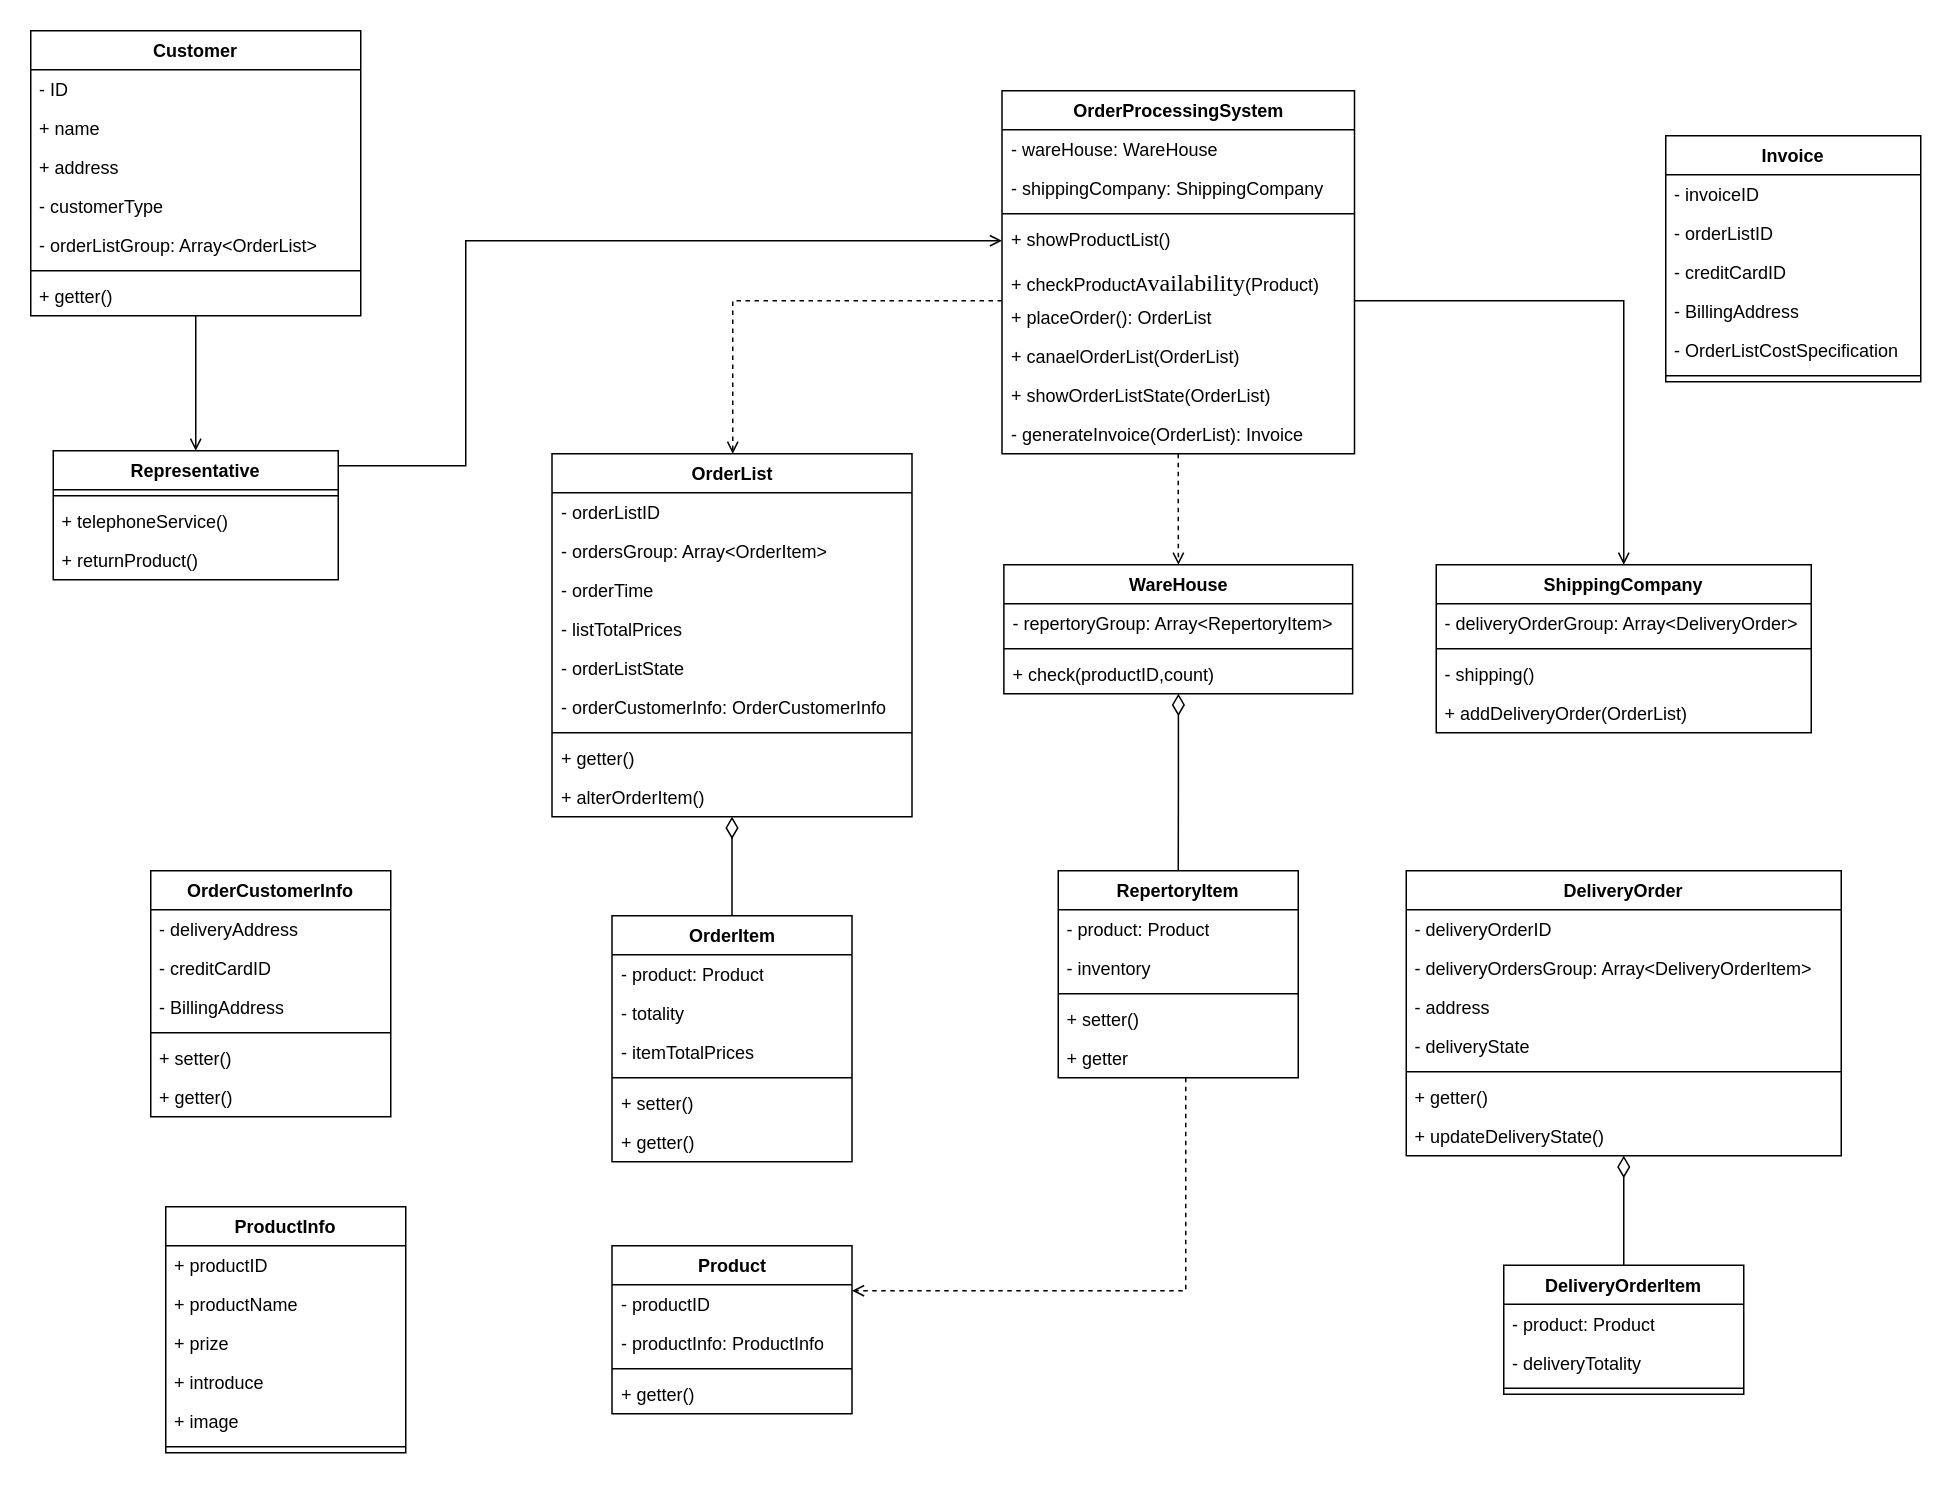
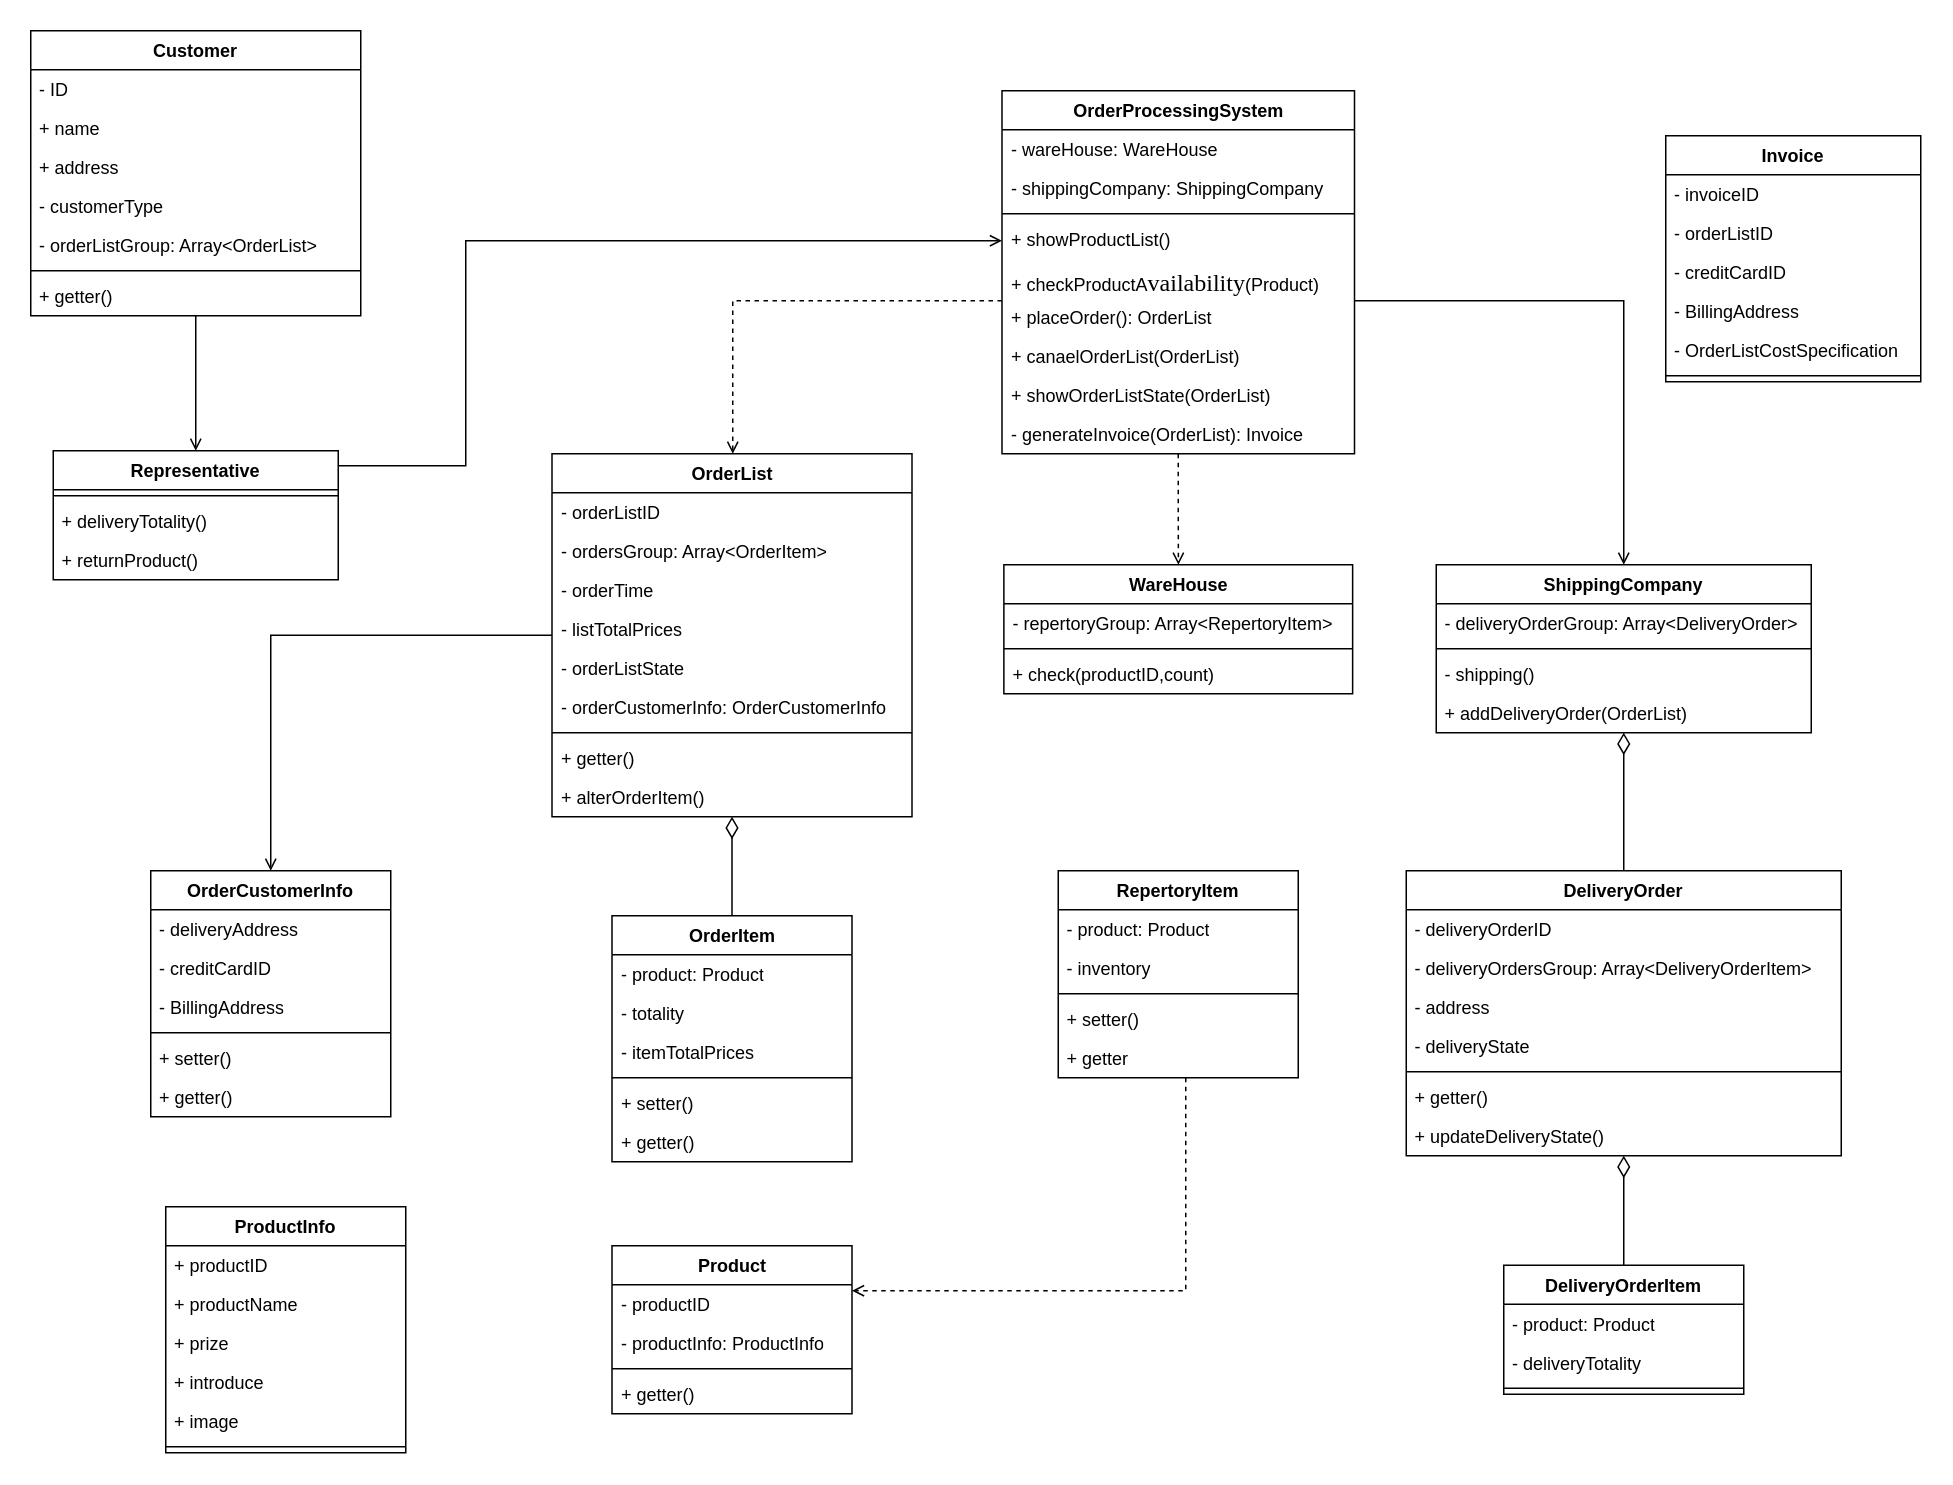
node "+ telephoneService()": label "+ telephoneService()" -> "+ deliveryTotality()"
edge "OrderList" -> "OrderCustomerInfo": added
edge "RepertoryItem" -> "WareHouse": removed
edge "DeliveryOrder" -> "ShippingCompany": added
